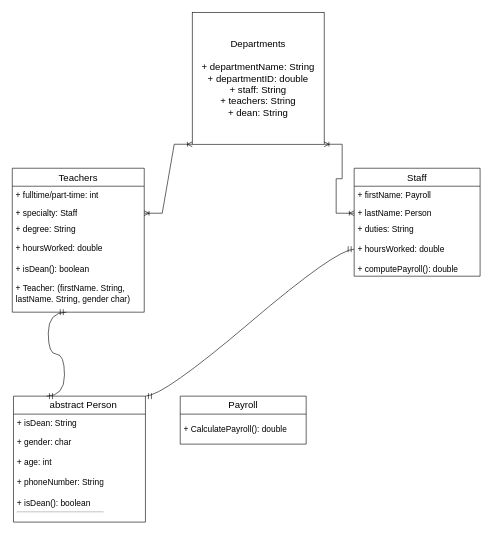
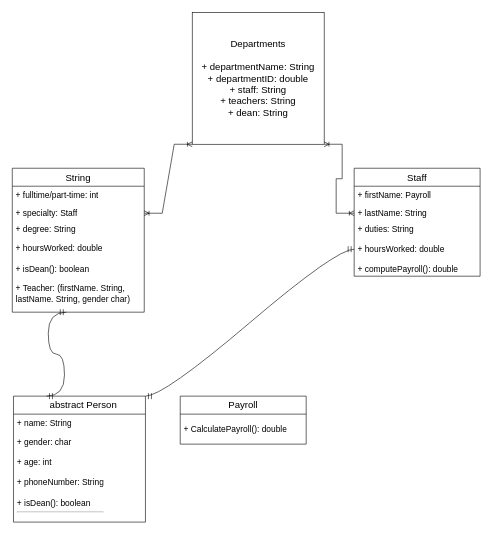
node "Teachers": label "Teachers" -> "String"
node "+ lastName: Person": label "+ lastName: Person" -> "+ lastName: String"
node "+ isDean: String": label "+ isDean: String" -> "+ name: String"
